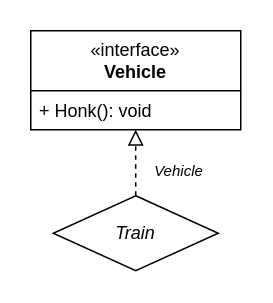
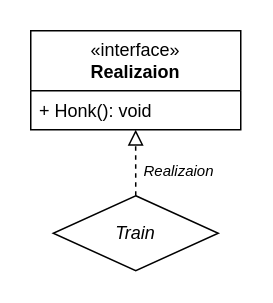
node "«interface» Vehicle": label "«interface» Vehicle" -> "«interface» Realizaion"
node "Vehicle": label "Vehicle" -> "Realizaion"
